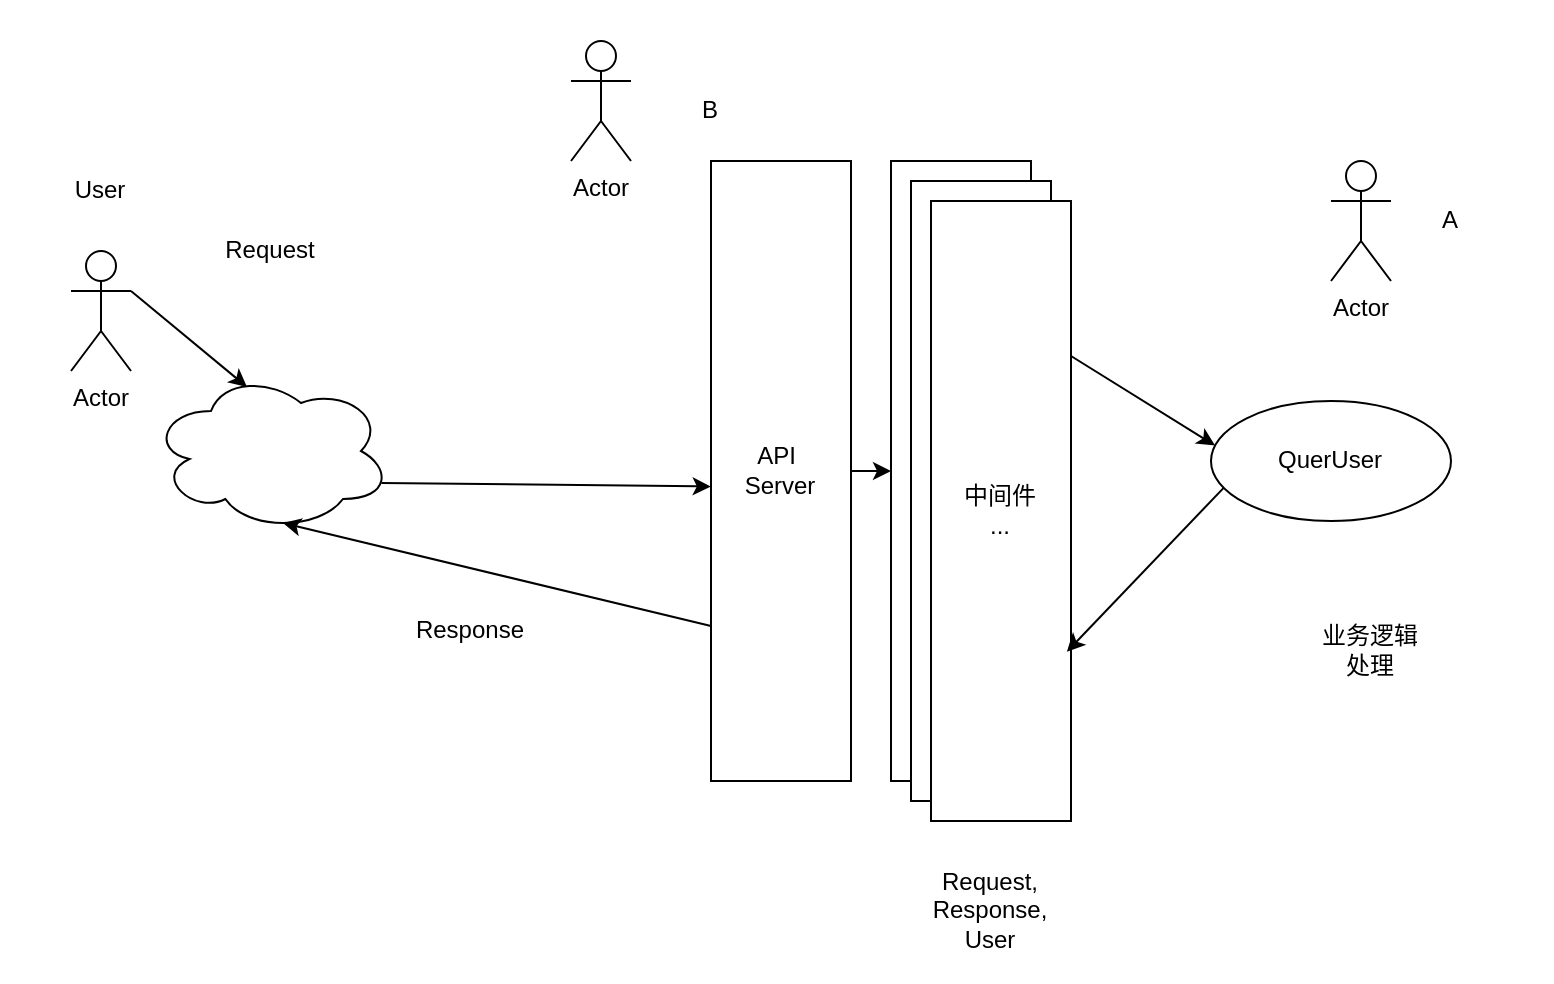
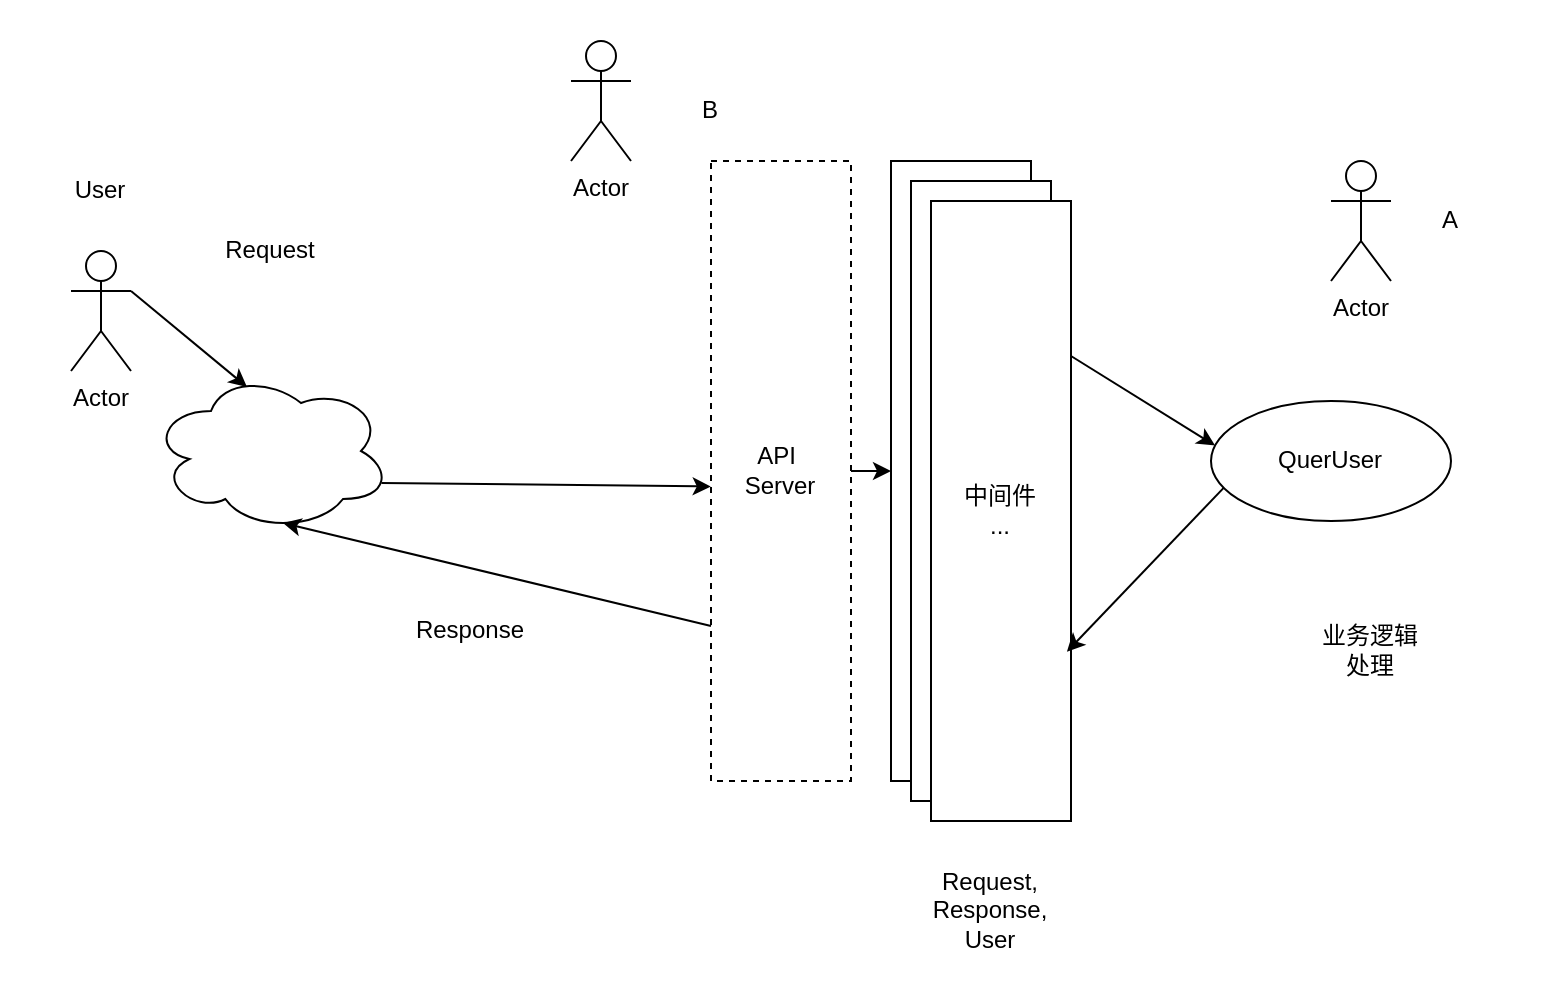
node "API Server": style solid -> dashed
